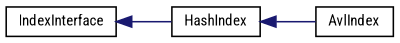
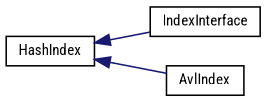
edge "HashIndex" -> "IndexInterface": reversed
